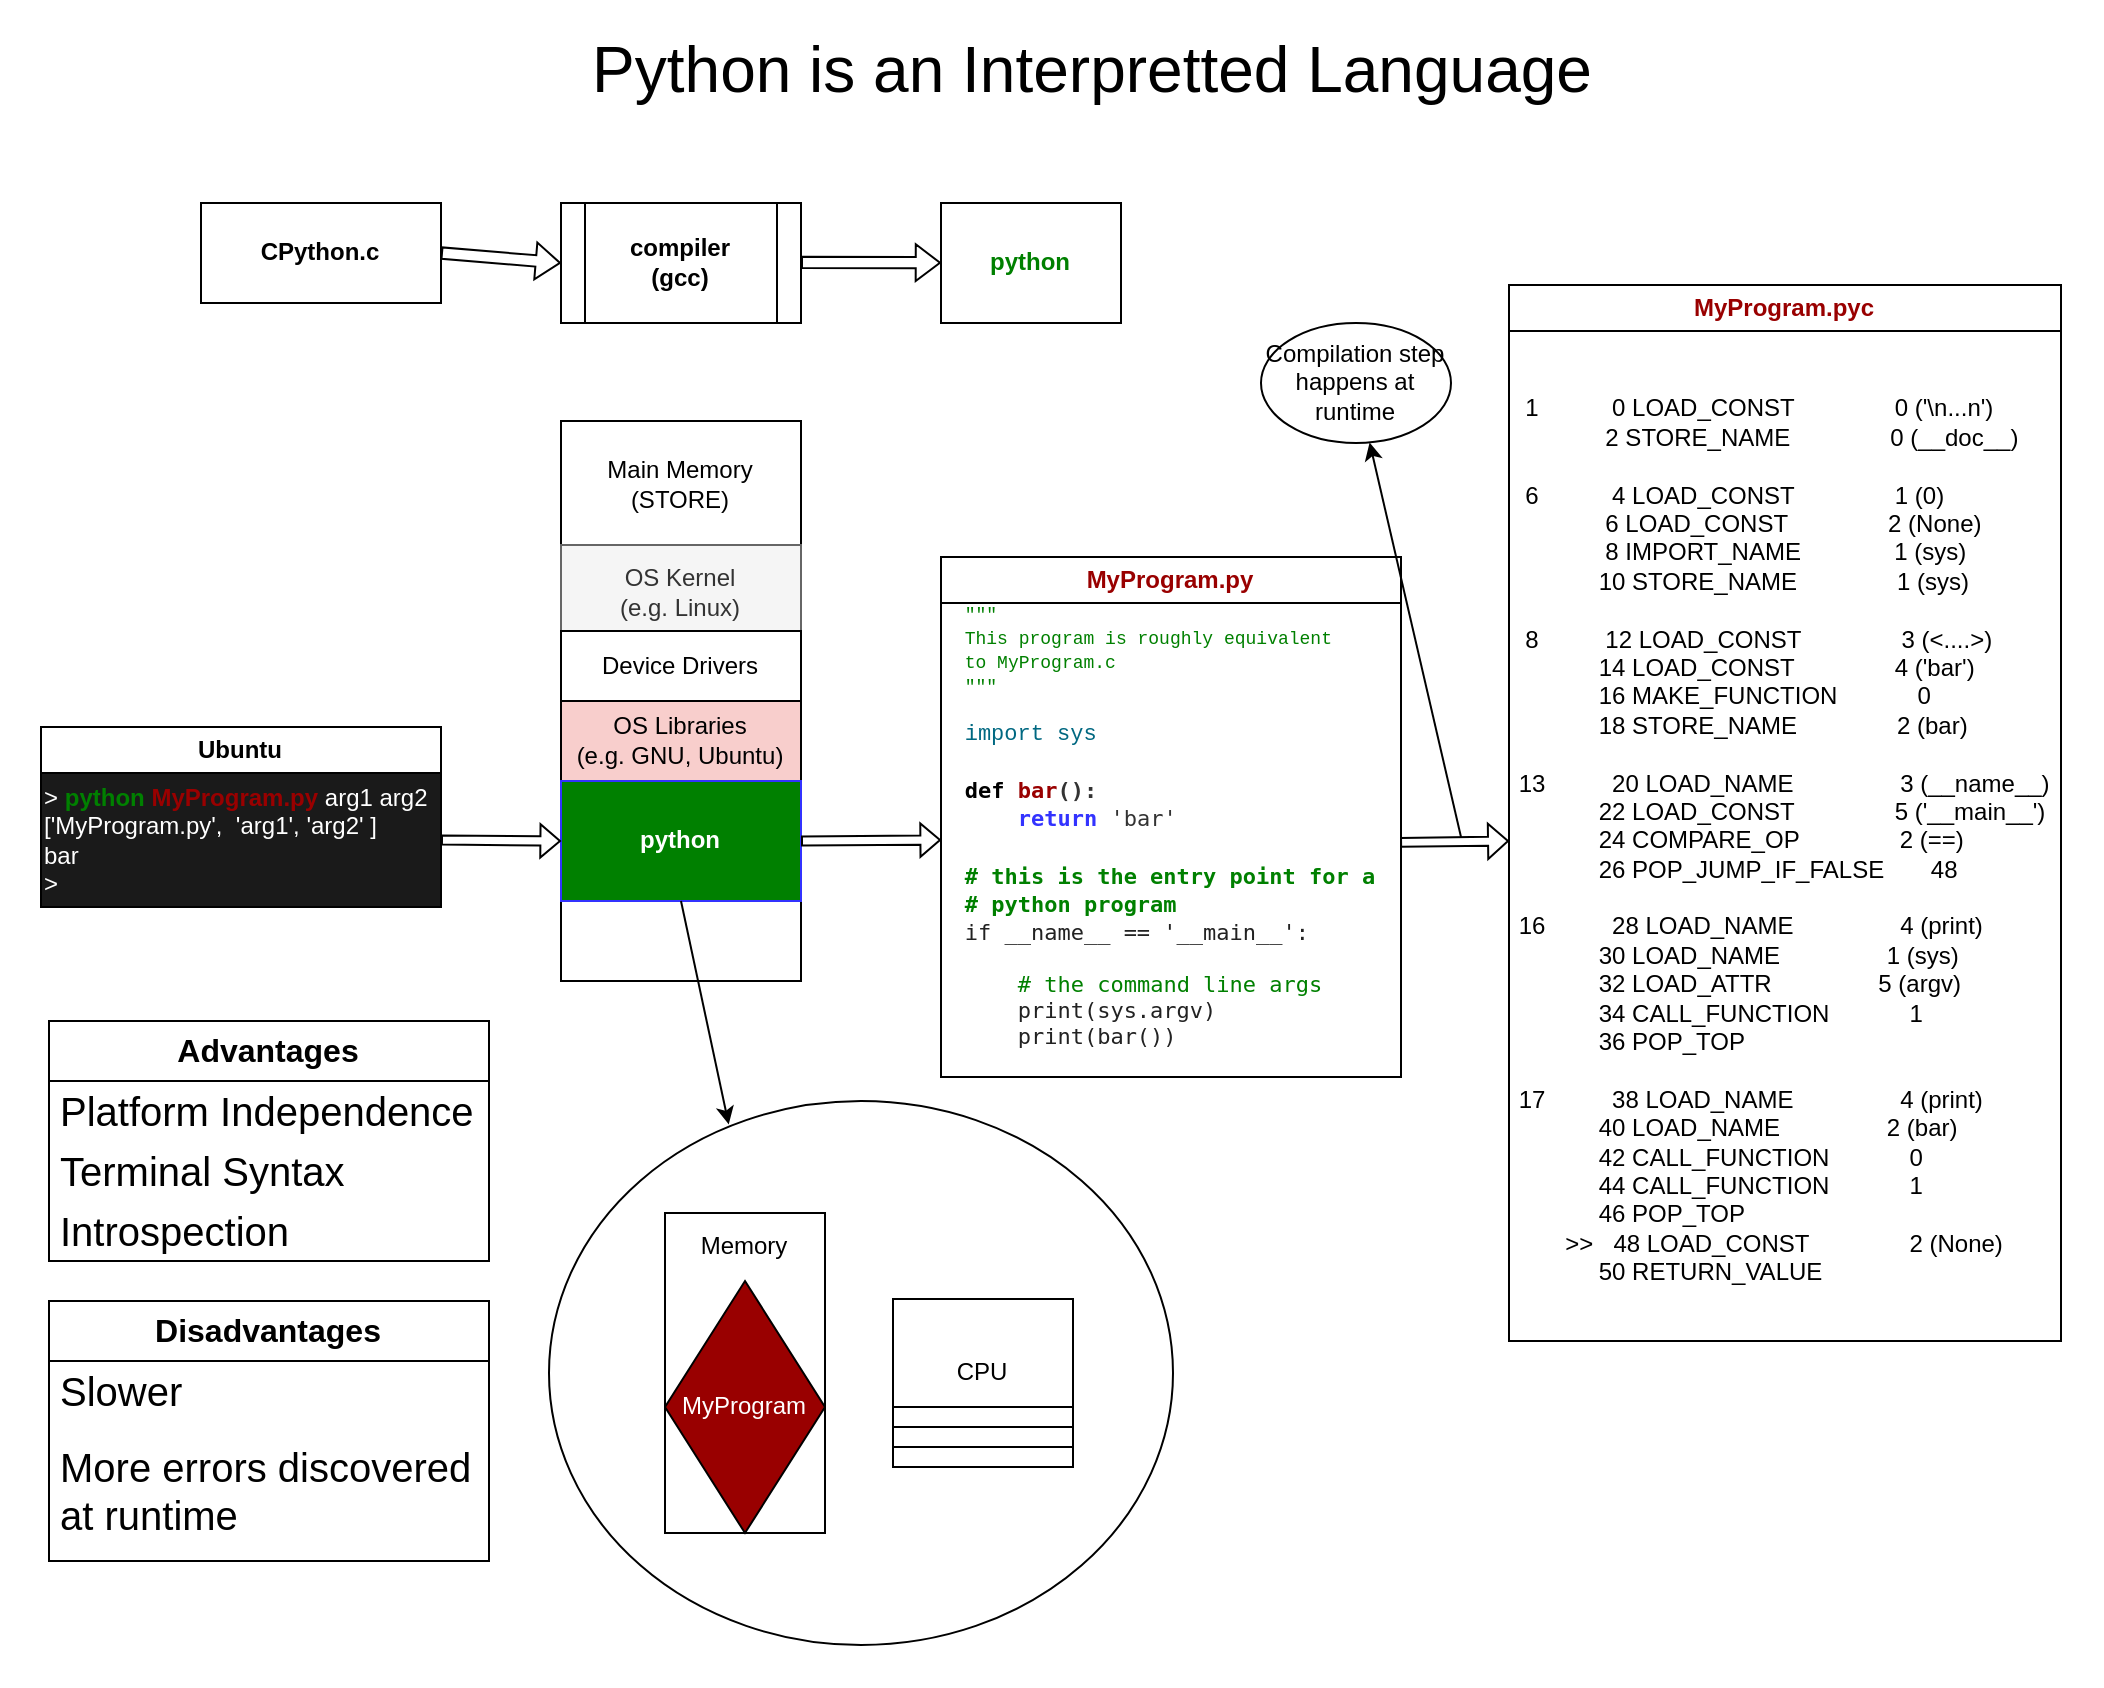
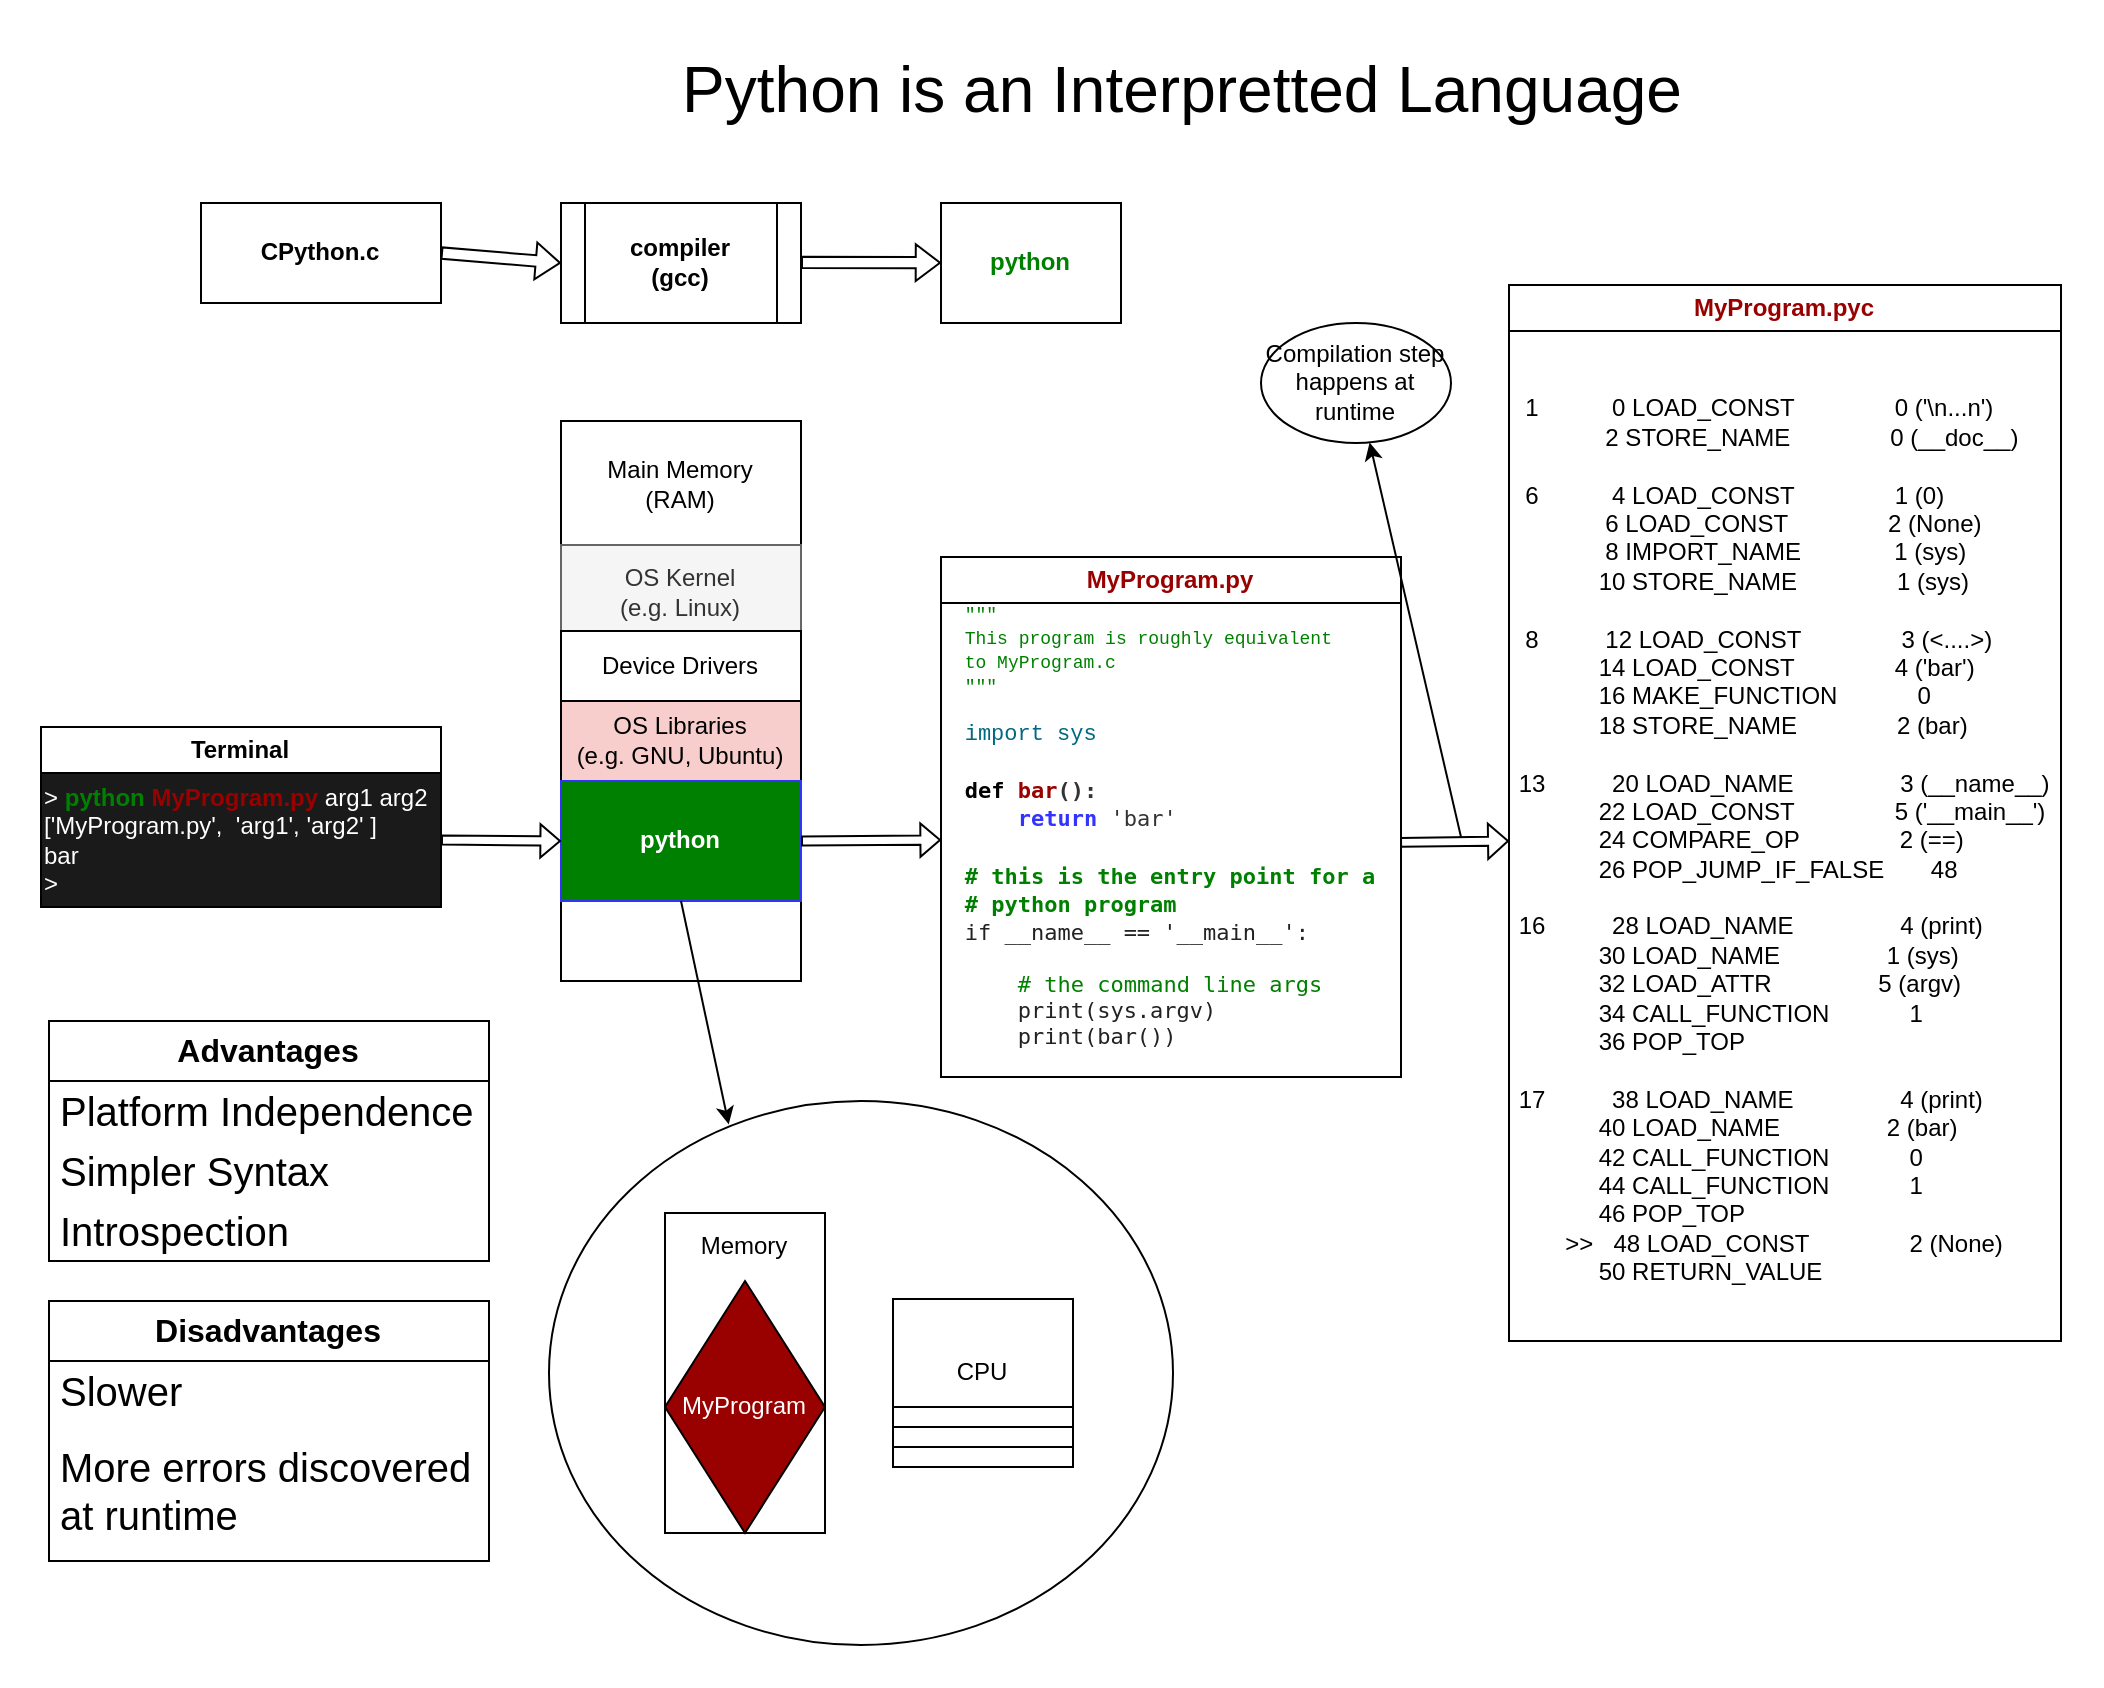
node "Python is an Interpretted Language": moved (1093, 71) -> (1183, 91)
node "Main Memory (STORE)": label "Main Memory (STORE)" -> "Main Memory (RAM)"
node "Ubuntu": label "Ubuntu" -> "Terminal"
node "Terminal Syntax": label "Terminal Syntax" -> "Simpler Syntax"
